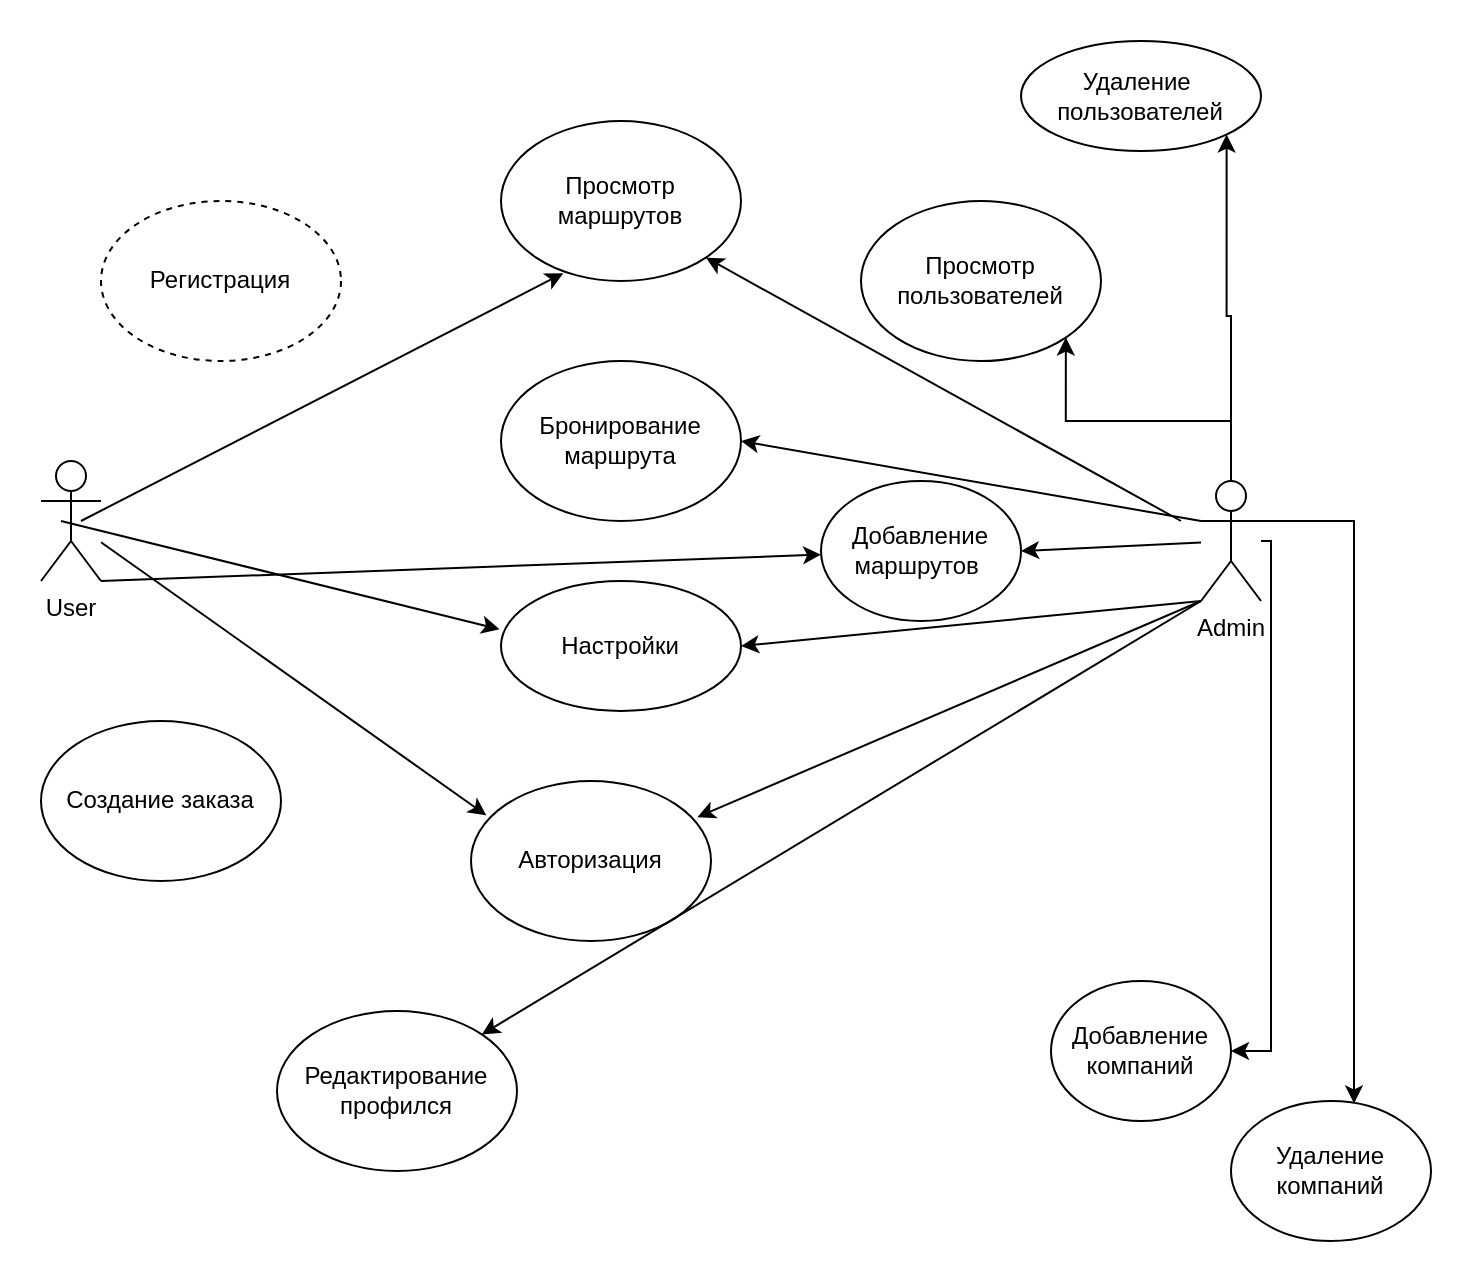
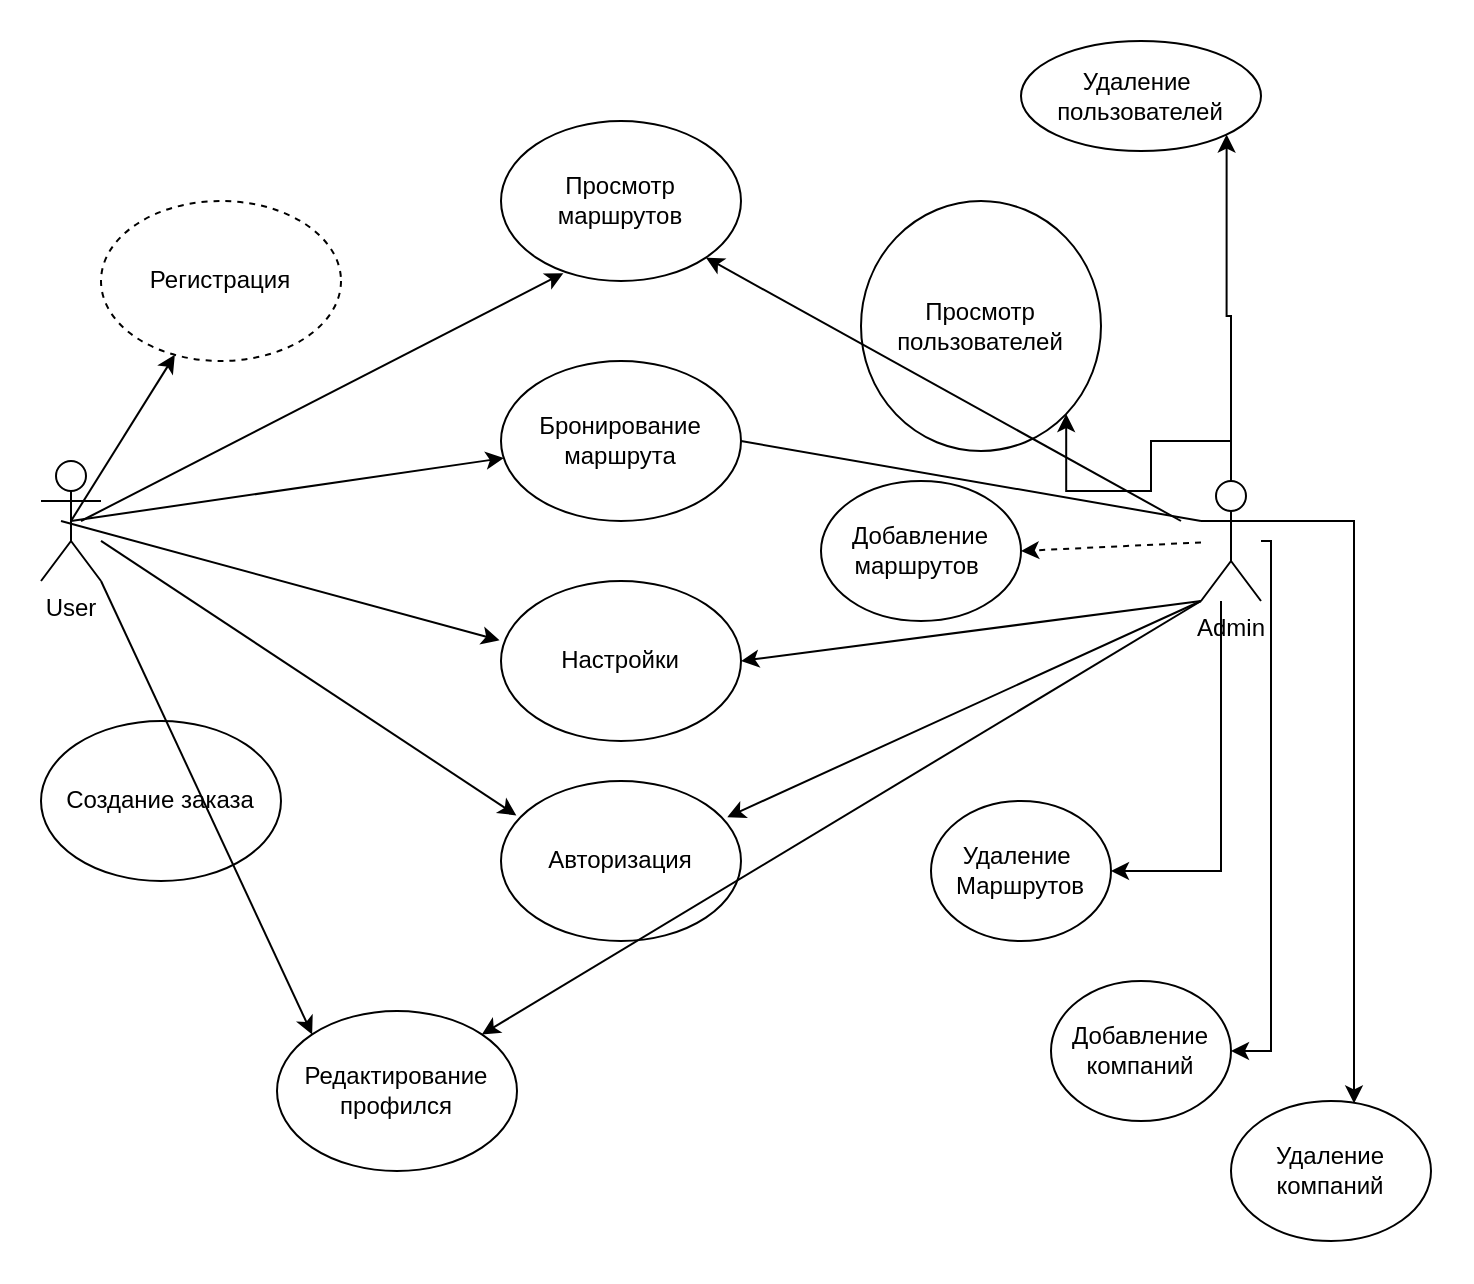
node "Просмотр пользователей": size 240x160 -> 240x250
edge "User" -> "Регистрация": added
edge "Аdmin" -> "Бронирование маршрута": arrowhead classic -> none
edge "User" -> "Бронирование маршрута": added
edge "Аdmin" -> "Добавление маршрутов": style solid -> dashed
edge "User" -> "Добавление маршрутов": now "User" -> "Редактирование профился"
node "Настройки": size 240x130 -> 240x160
edge "Аdmin" -> "Удаление Маршрутов": added
node "Авторизация": moved (591, 861) -> (621, 861)
node "Удаление Маршрутов": added
